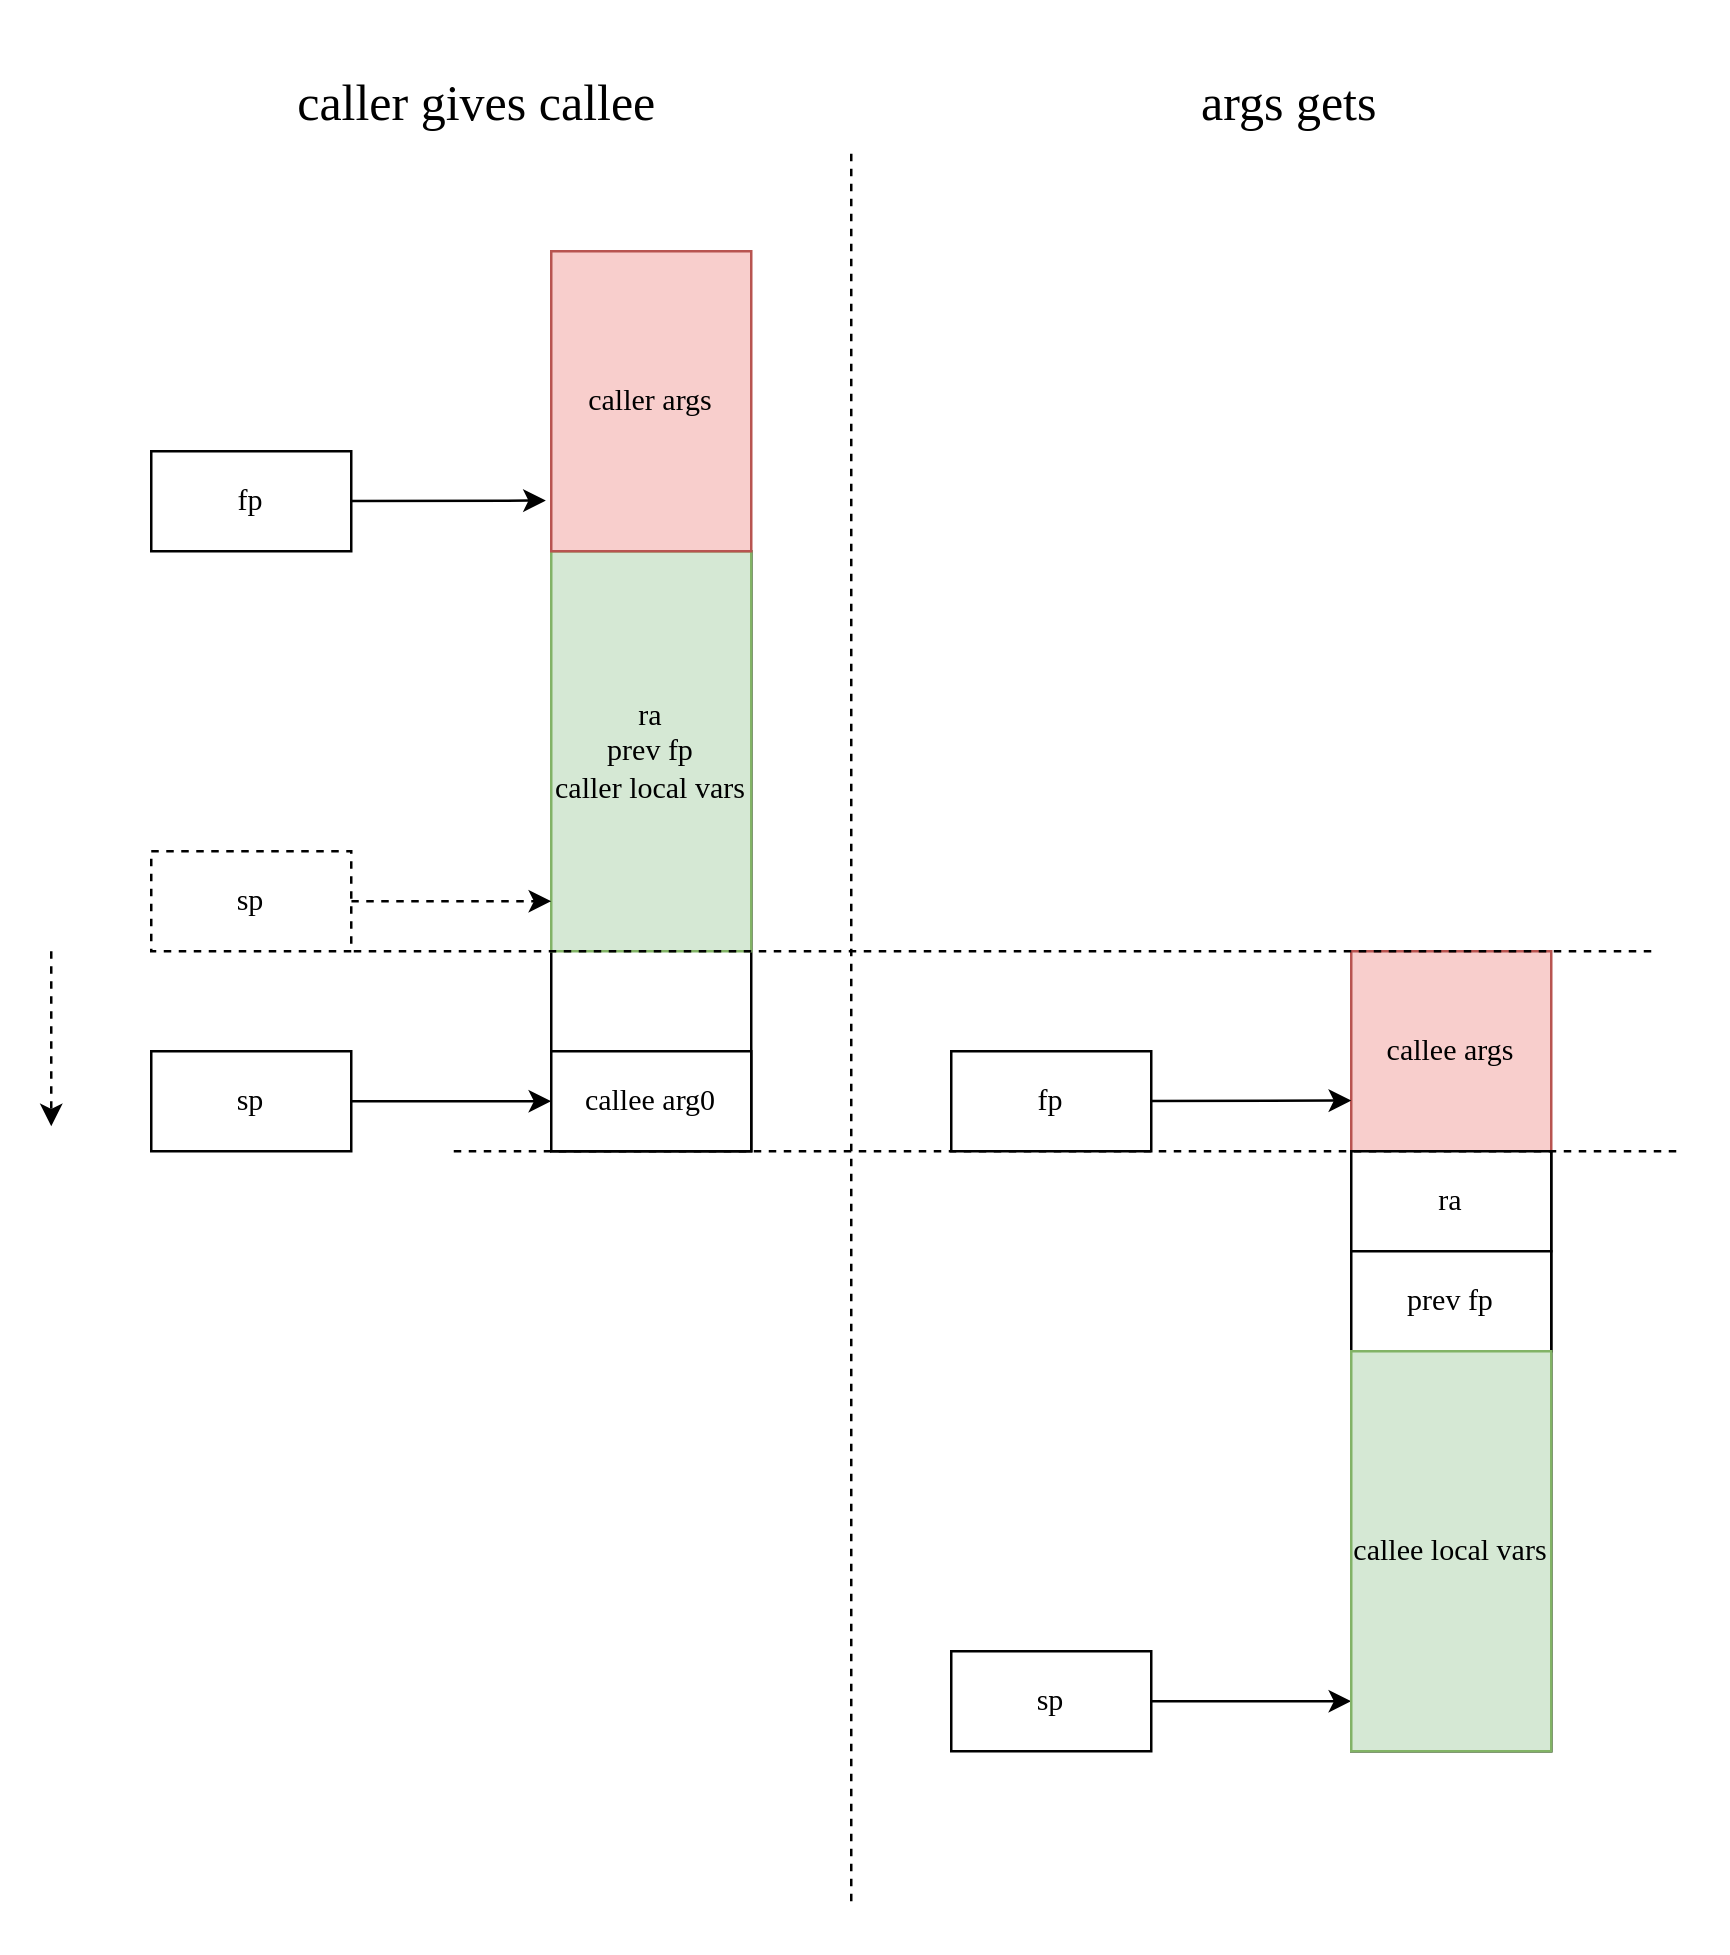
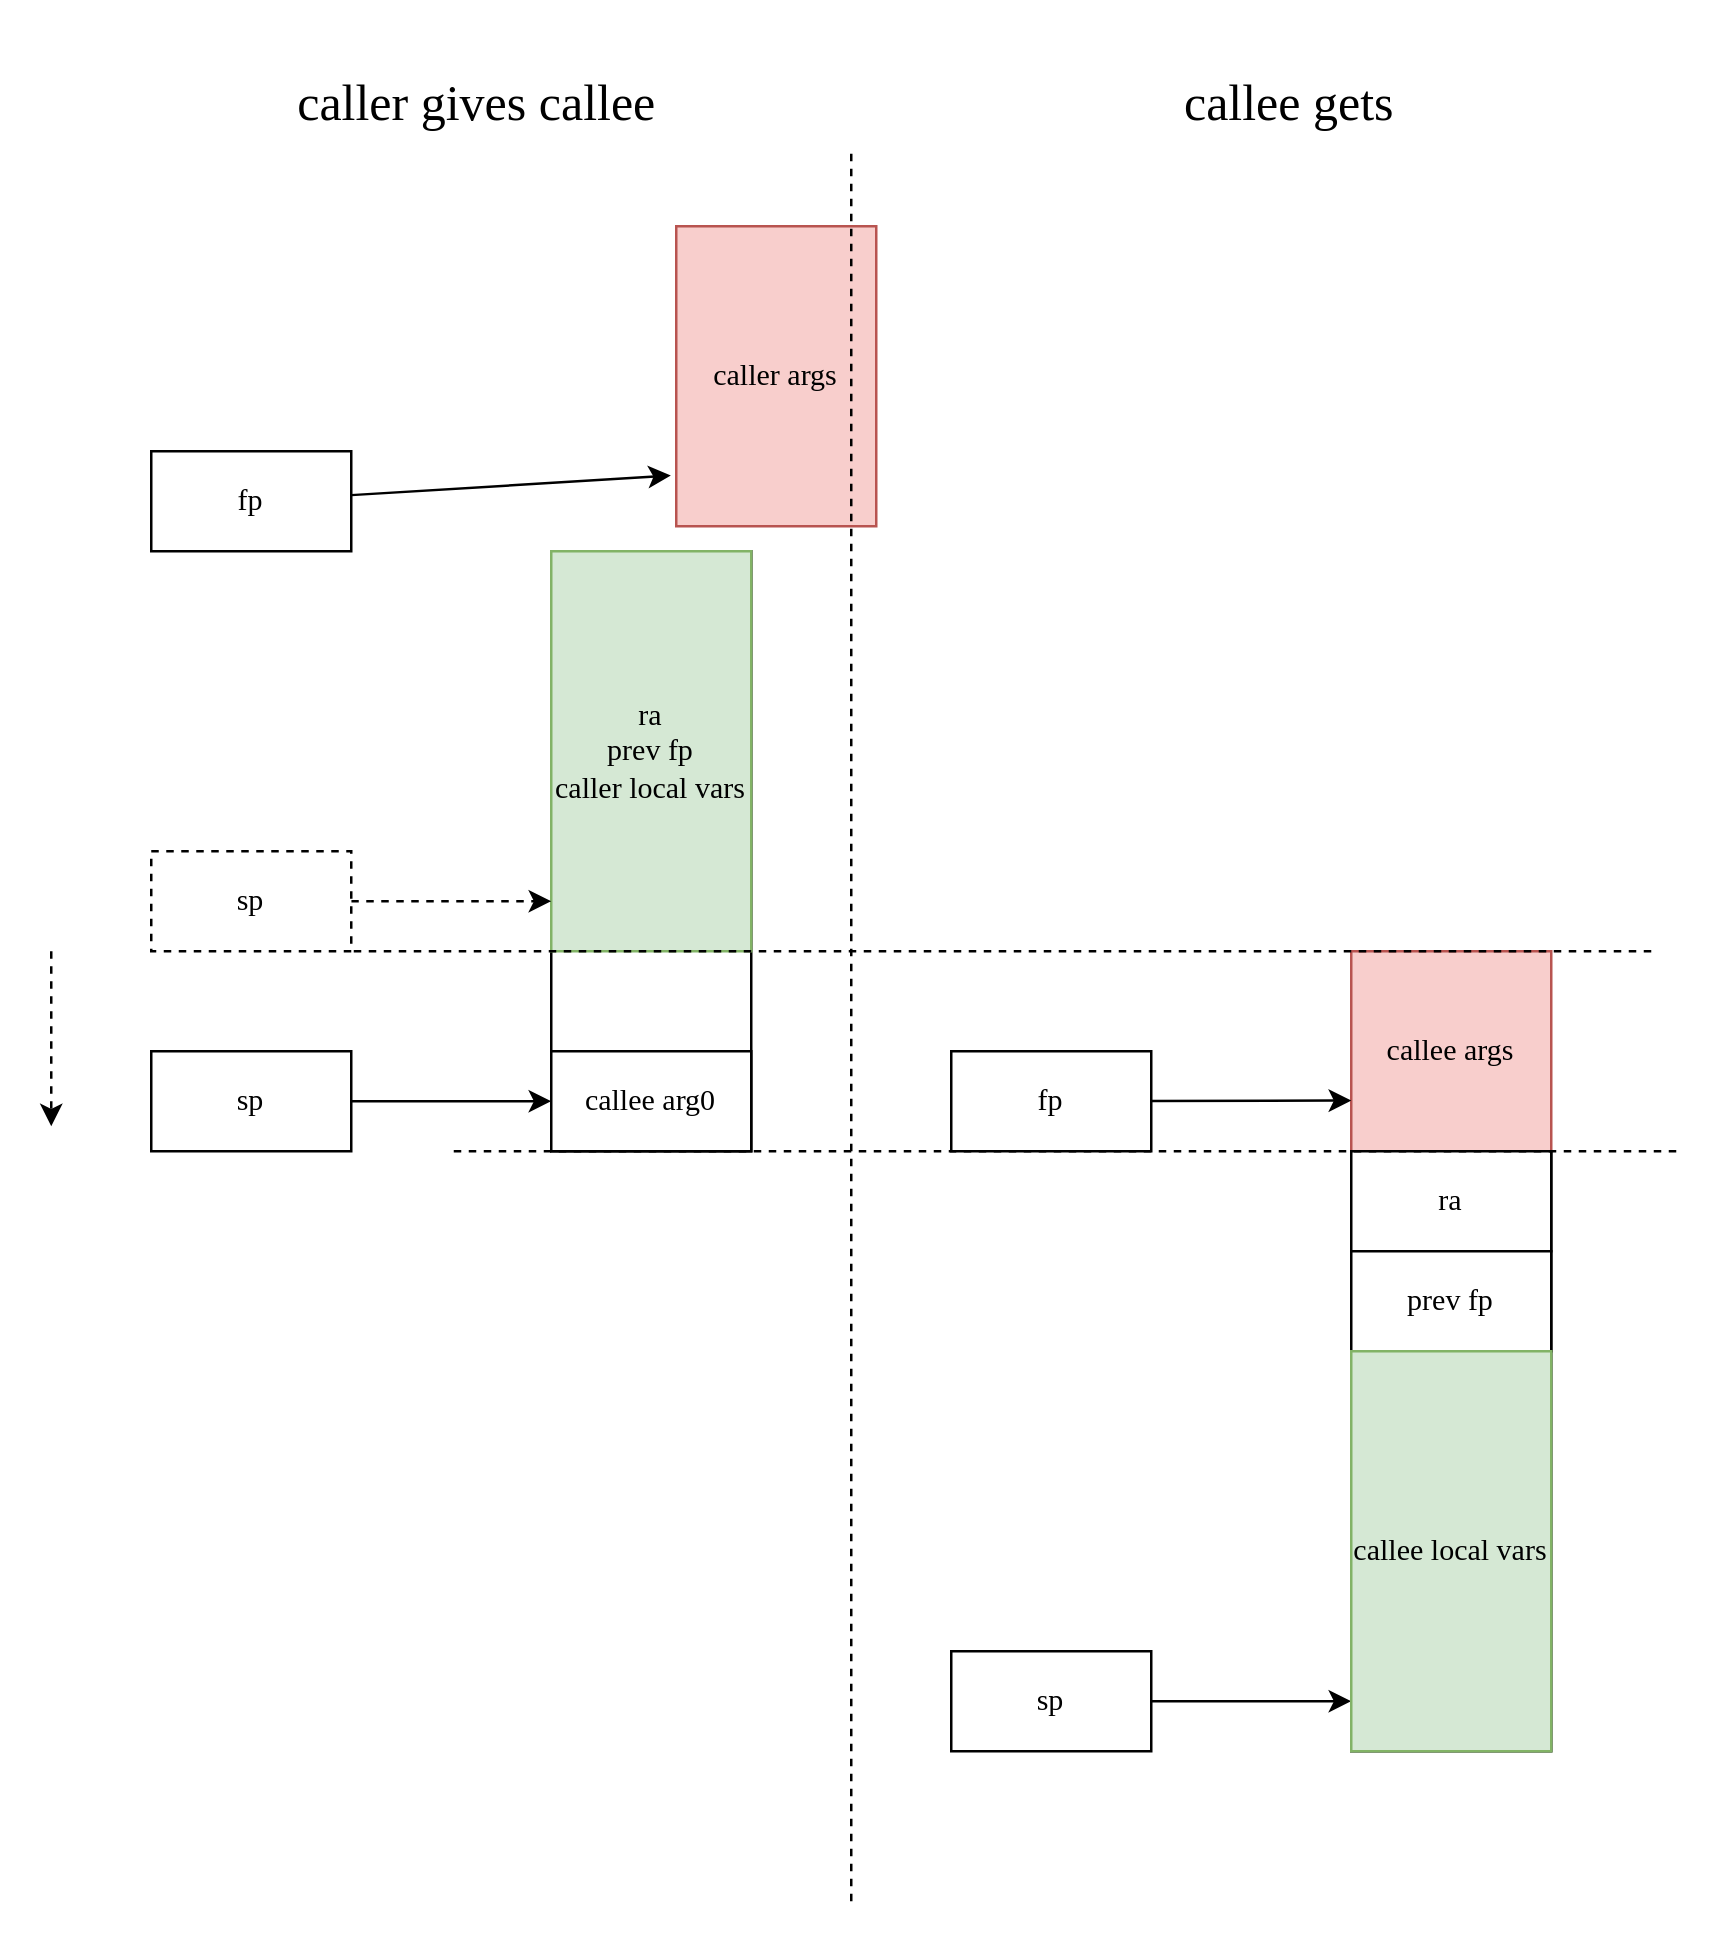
node "args gets": label "args gets" -> "callee gets"
node "caller args": moved (651, 401) -> (776, 376)
